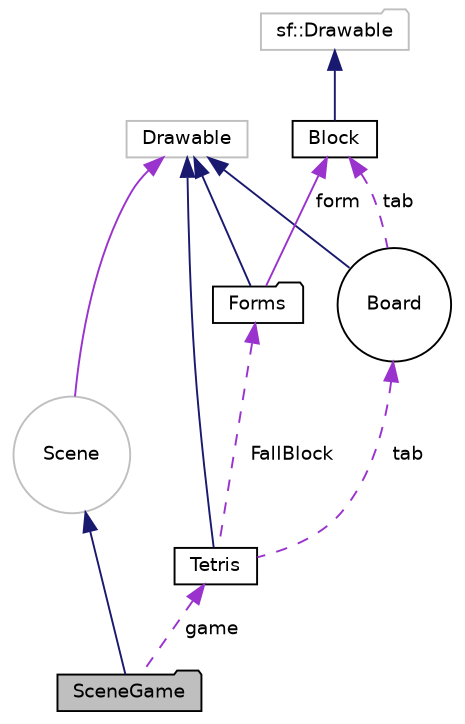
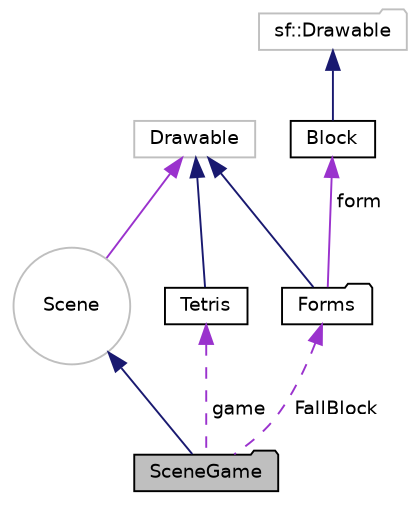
node "Board": removed
edge "Tetris" -> "Forms": now "SceneGame" -> "Forms"
